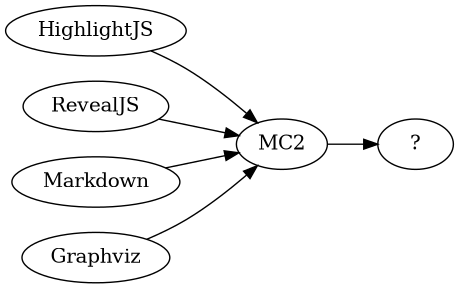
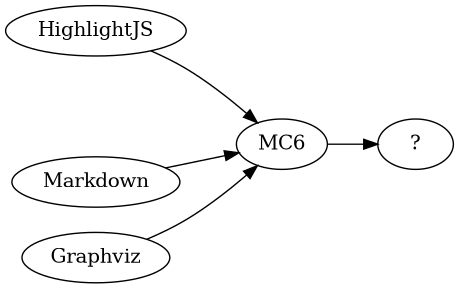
node "RevealJS": removed
node "MC2": label "MC2" -> "MC6"
